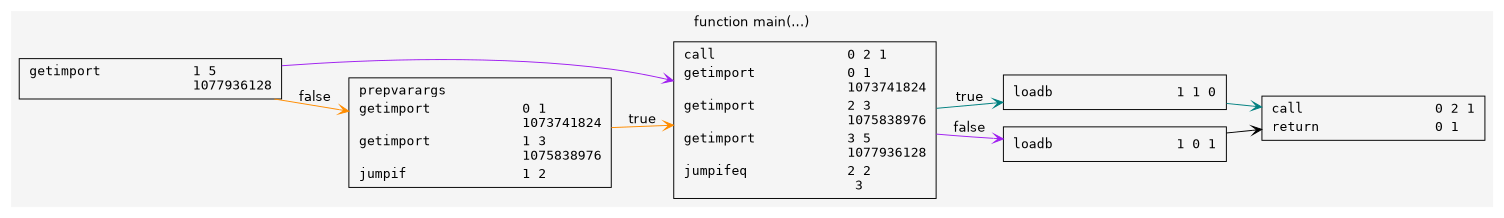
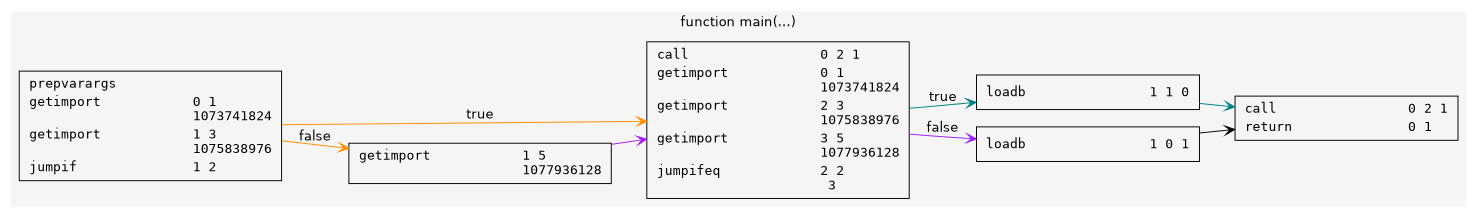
edge "getimport" -> "prepvarargs": reversed
